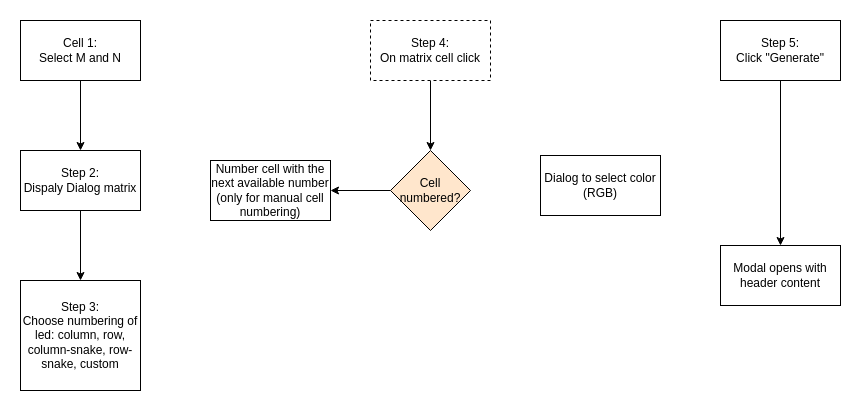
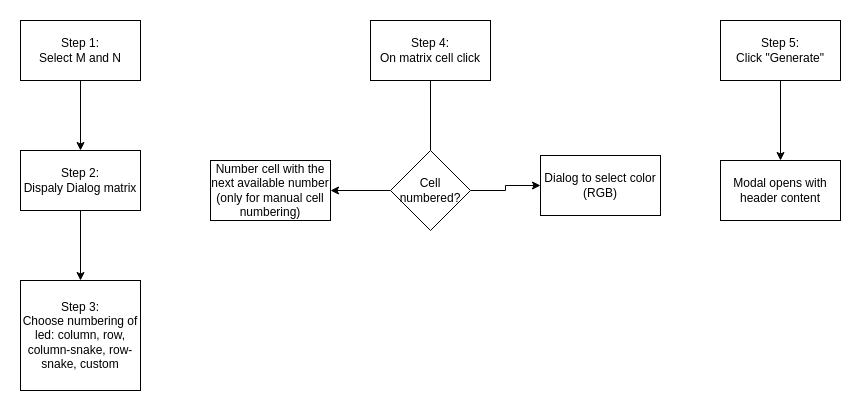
node "Cell 1: Select M and N": label "Cell 1: Select M and N" -> "Step 1: Select M and N"
node "Step 4: On matrix cell click": style dashed -> solid
edge "Step 4: On matrix cell click" -> "Cell numbered?": arrowhead classic -> none
node "Cell numbered?": fillcolor #ffe6cc -> #ffffff
edge "Cell numbered?" -> "Dialog to select color (RGB)": added
node "Modal opens with header content": moved (781, 276) -> (781, 191)
